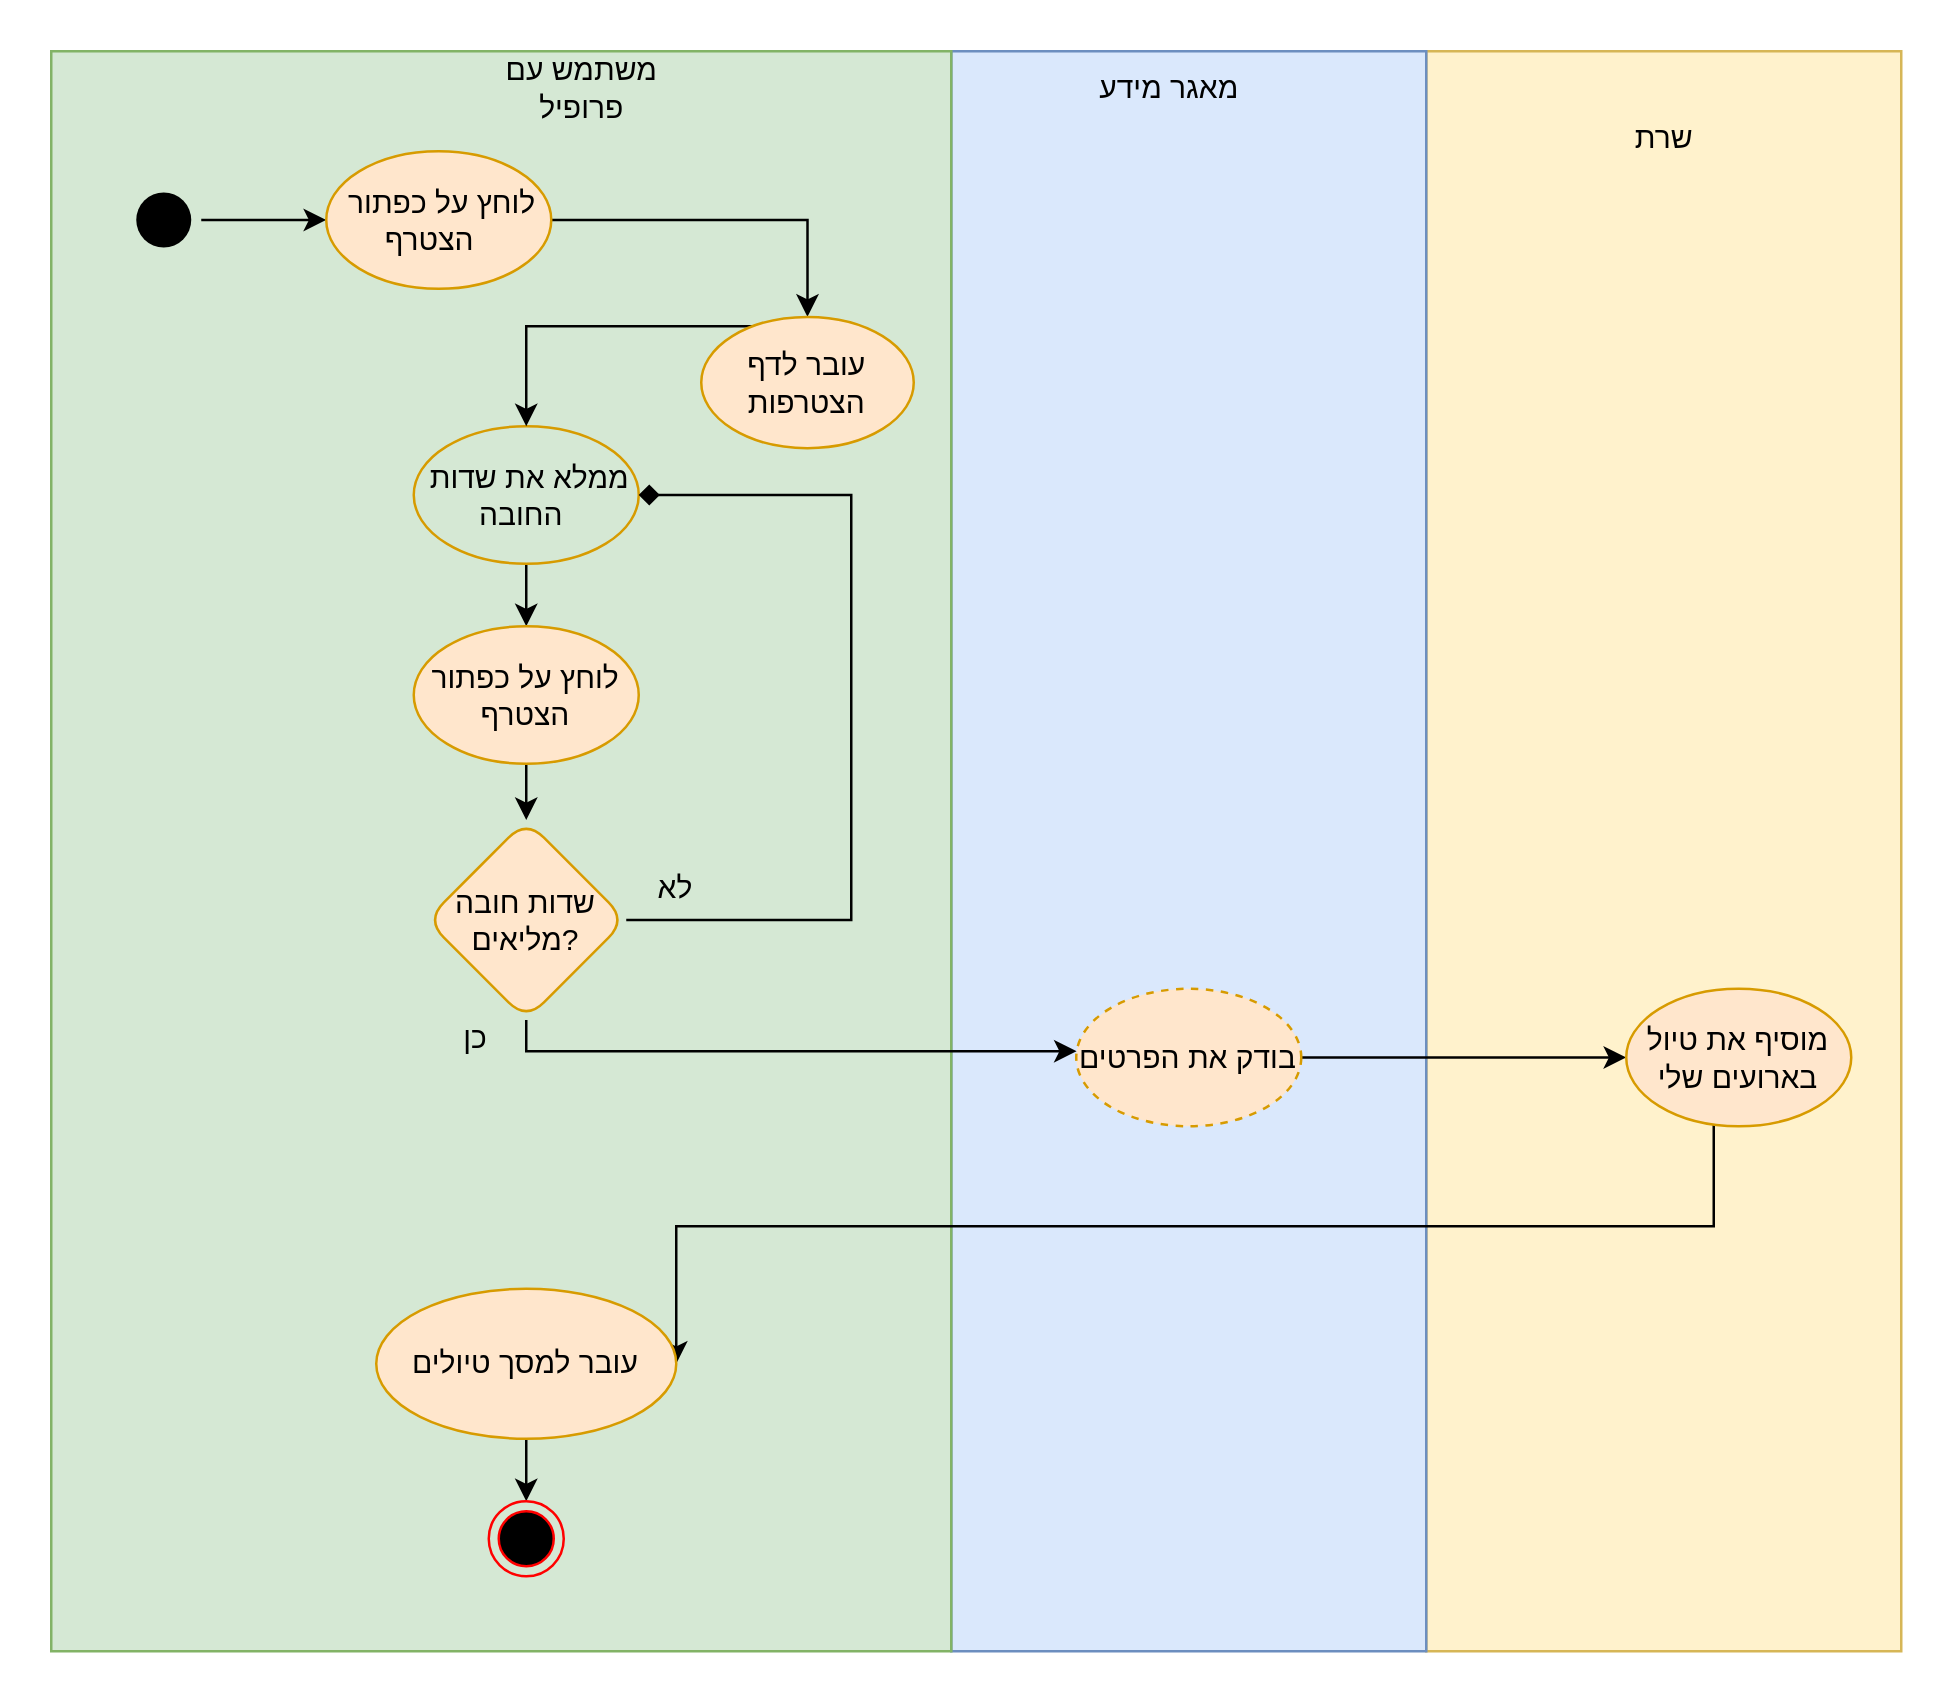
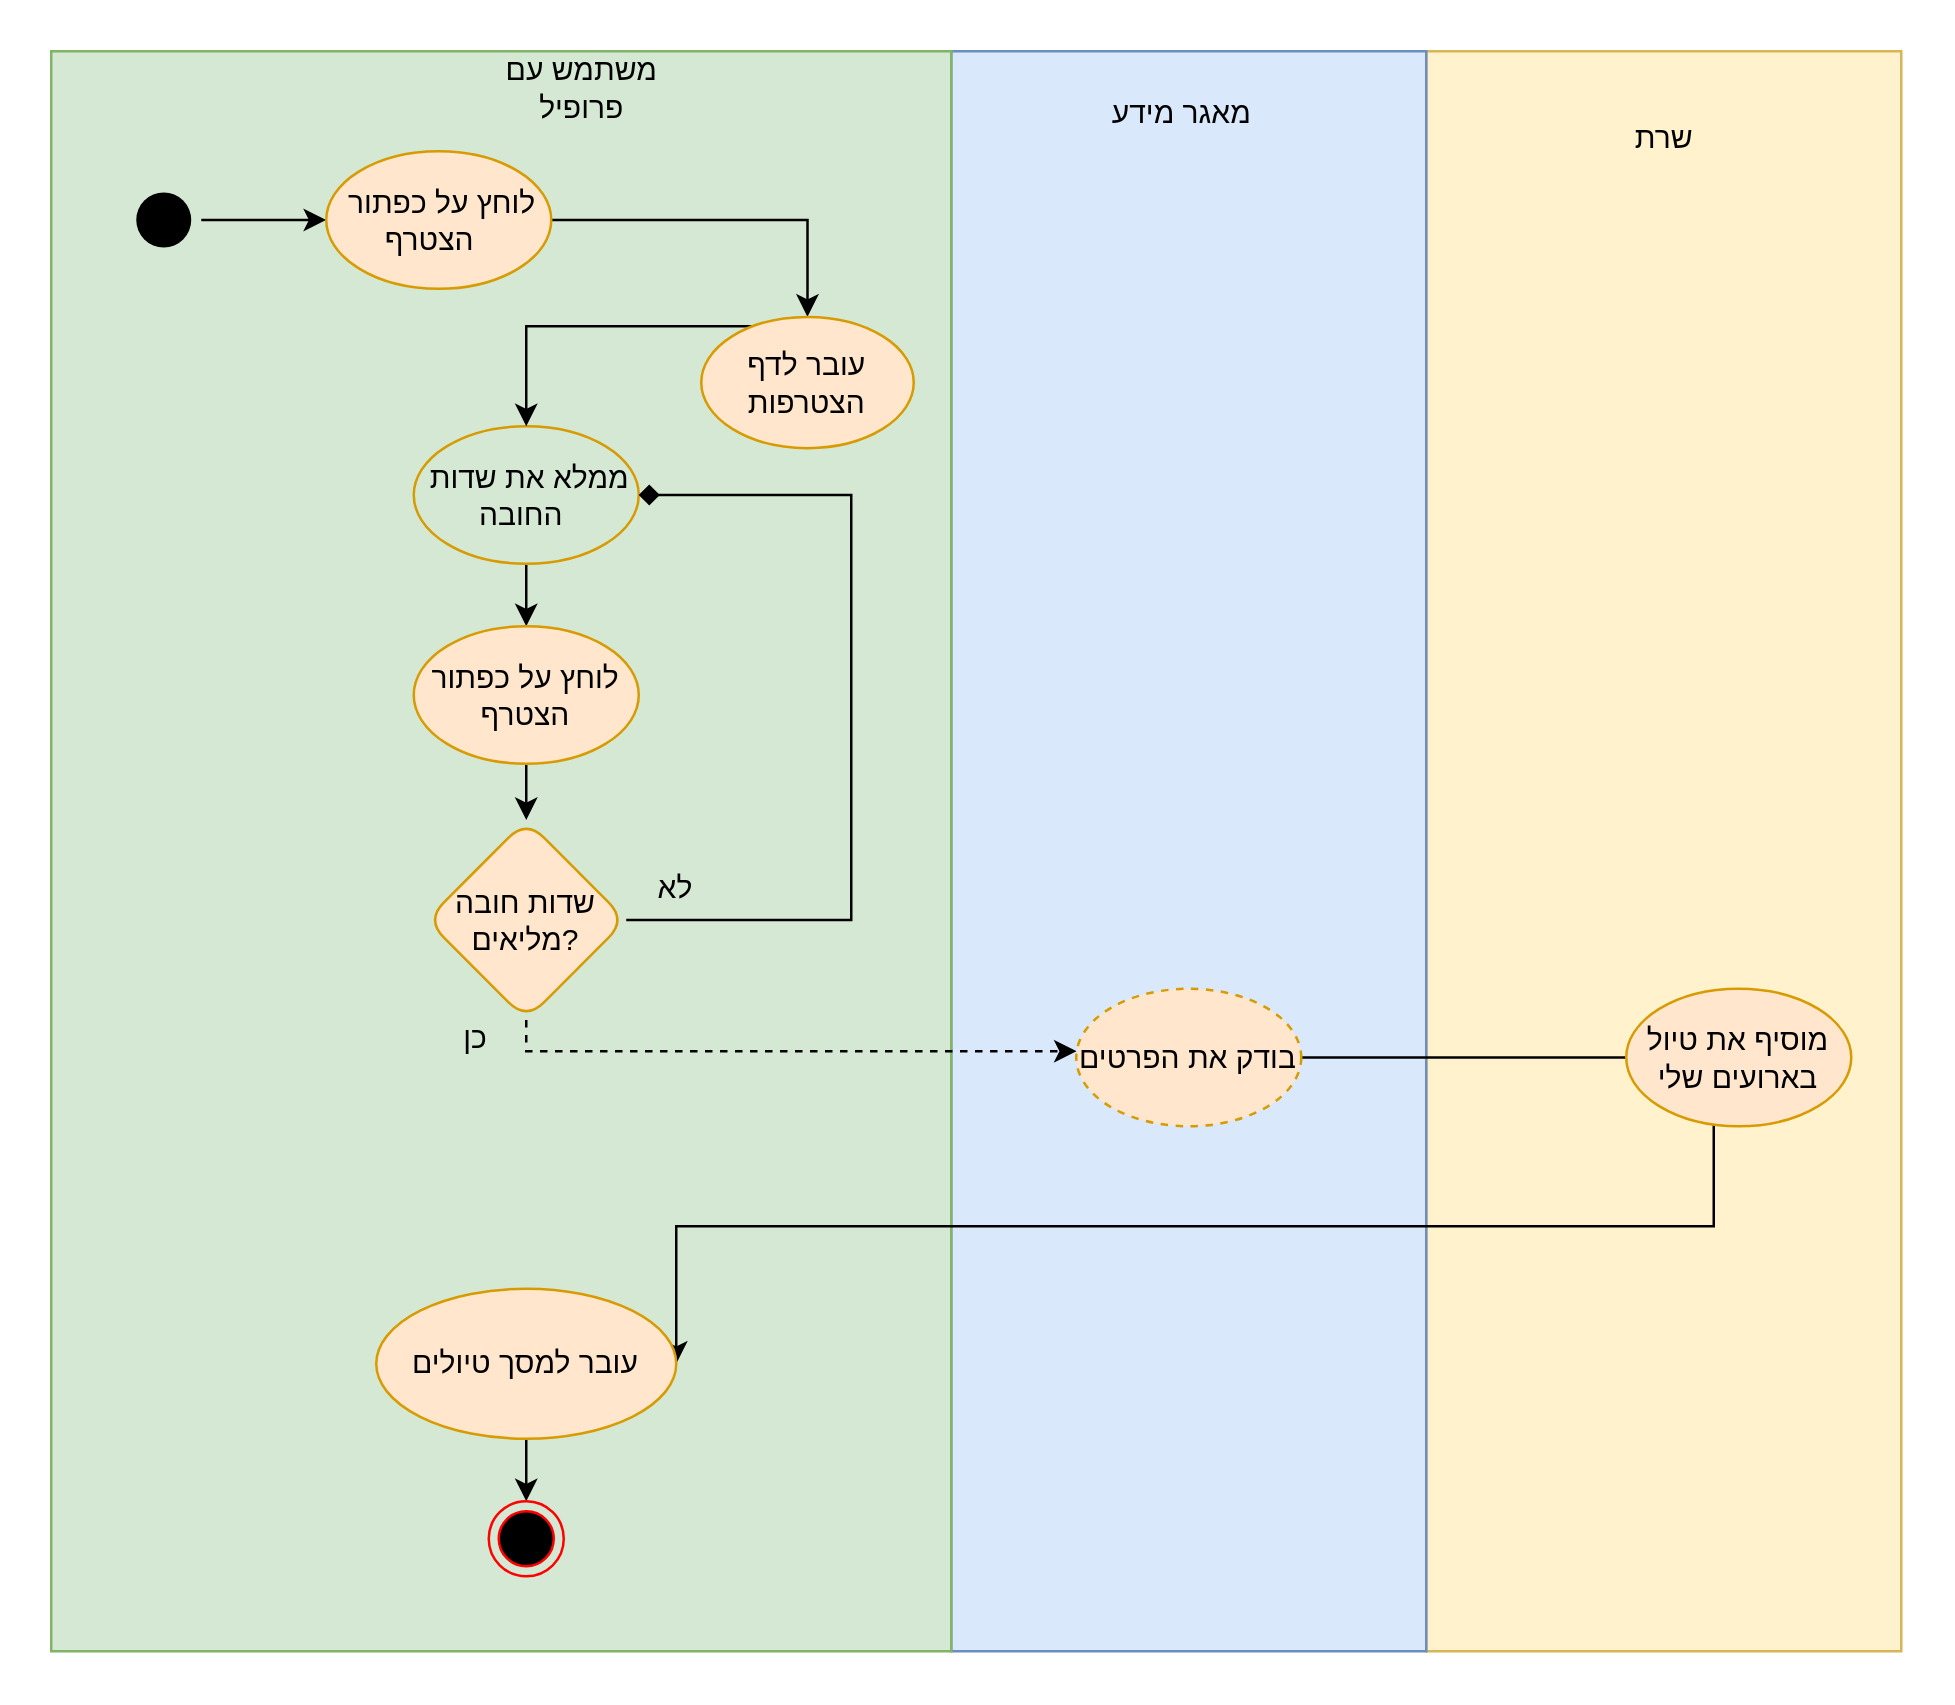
node "מאגר מידע": moved (1170, 89) -> (1183, 114)
edge "שדות חובה מליאים?" -> "בודק את הפרטים": style solid -> dashed
edge "בודק את הפרטים" -> "מוסיף את טיול בארועים שלי": arrowhead classic -> none
